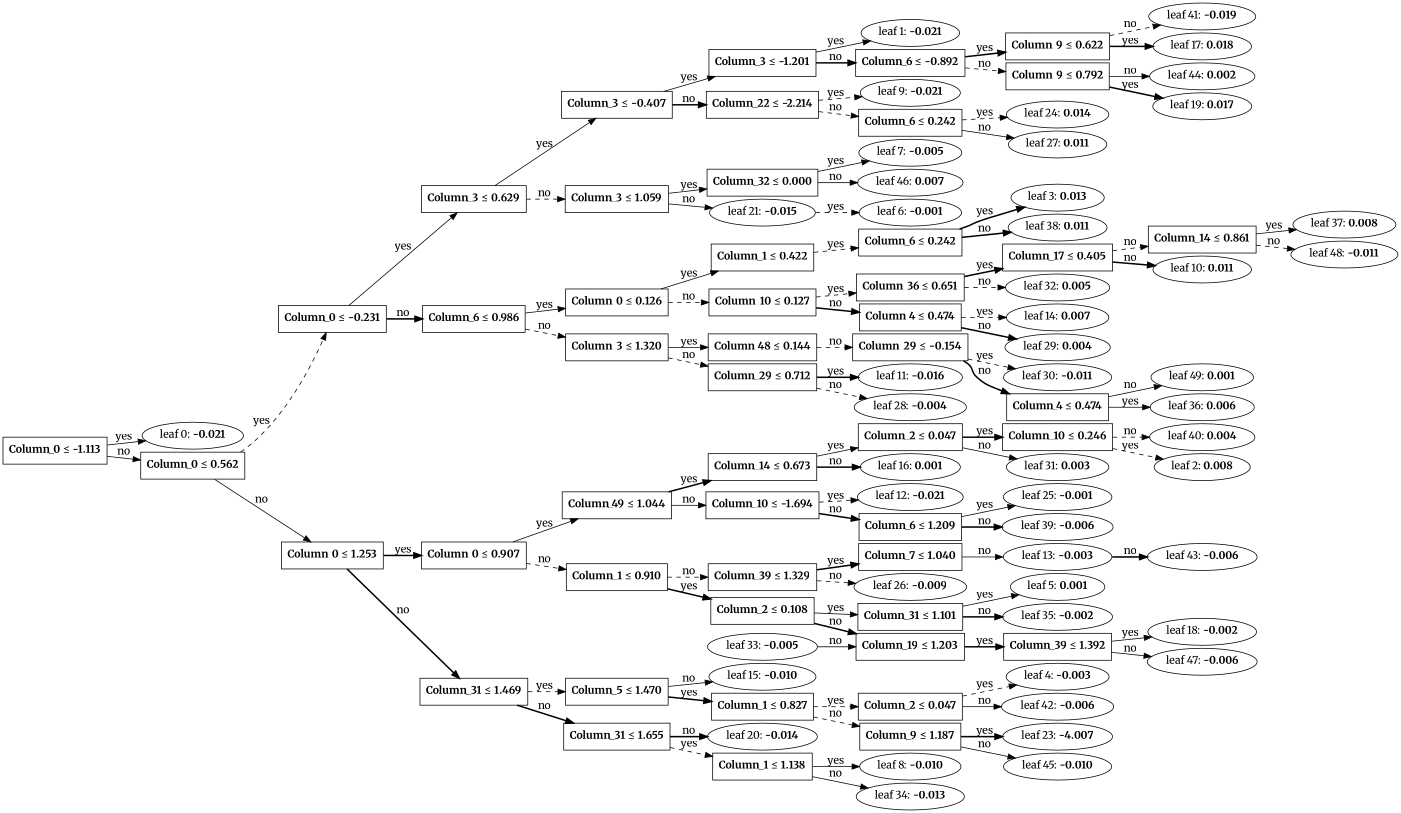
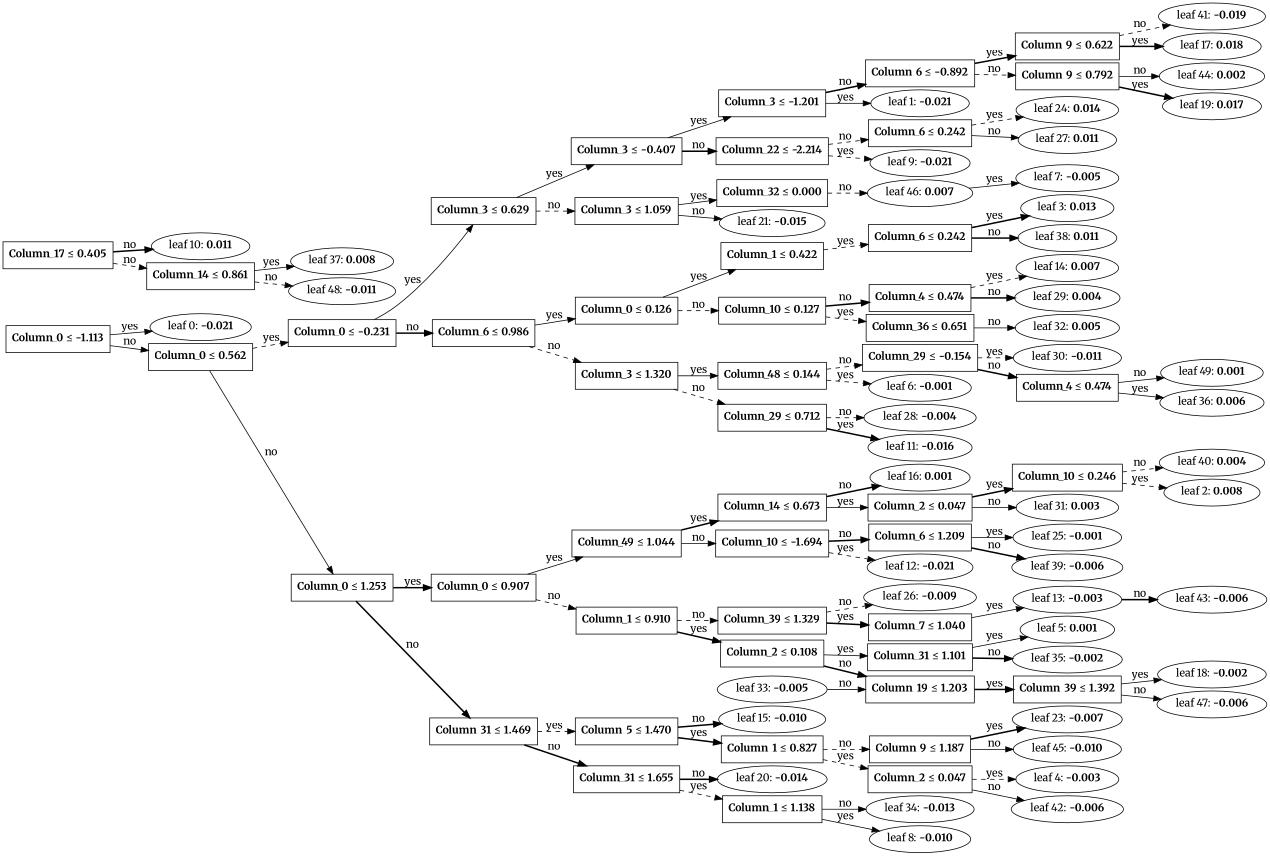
edge "Column_32" -> "leaf 7:": now "leaf 46:" -> "leaf 7:"
edge "Column_32" -> "leaf 46:": style solid -> dashed
edge "leaf 21:" -> "leaf 6:": now "Column_48" -> "leaf 6:"
edge "Column_36" -> "Column_17": removed, label "yes"
edge "Column_36" -> "leaf 32:": style dashed -> solid
edge "Column_7" -> "leaf 13:": label "no" -> "yes"
edge "Column_5" -> "leaf 15:": style solid -> bold
node "leaf 23:": text "-4.007" -> "-0.007"
